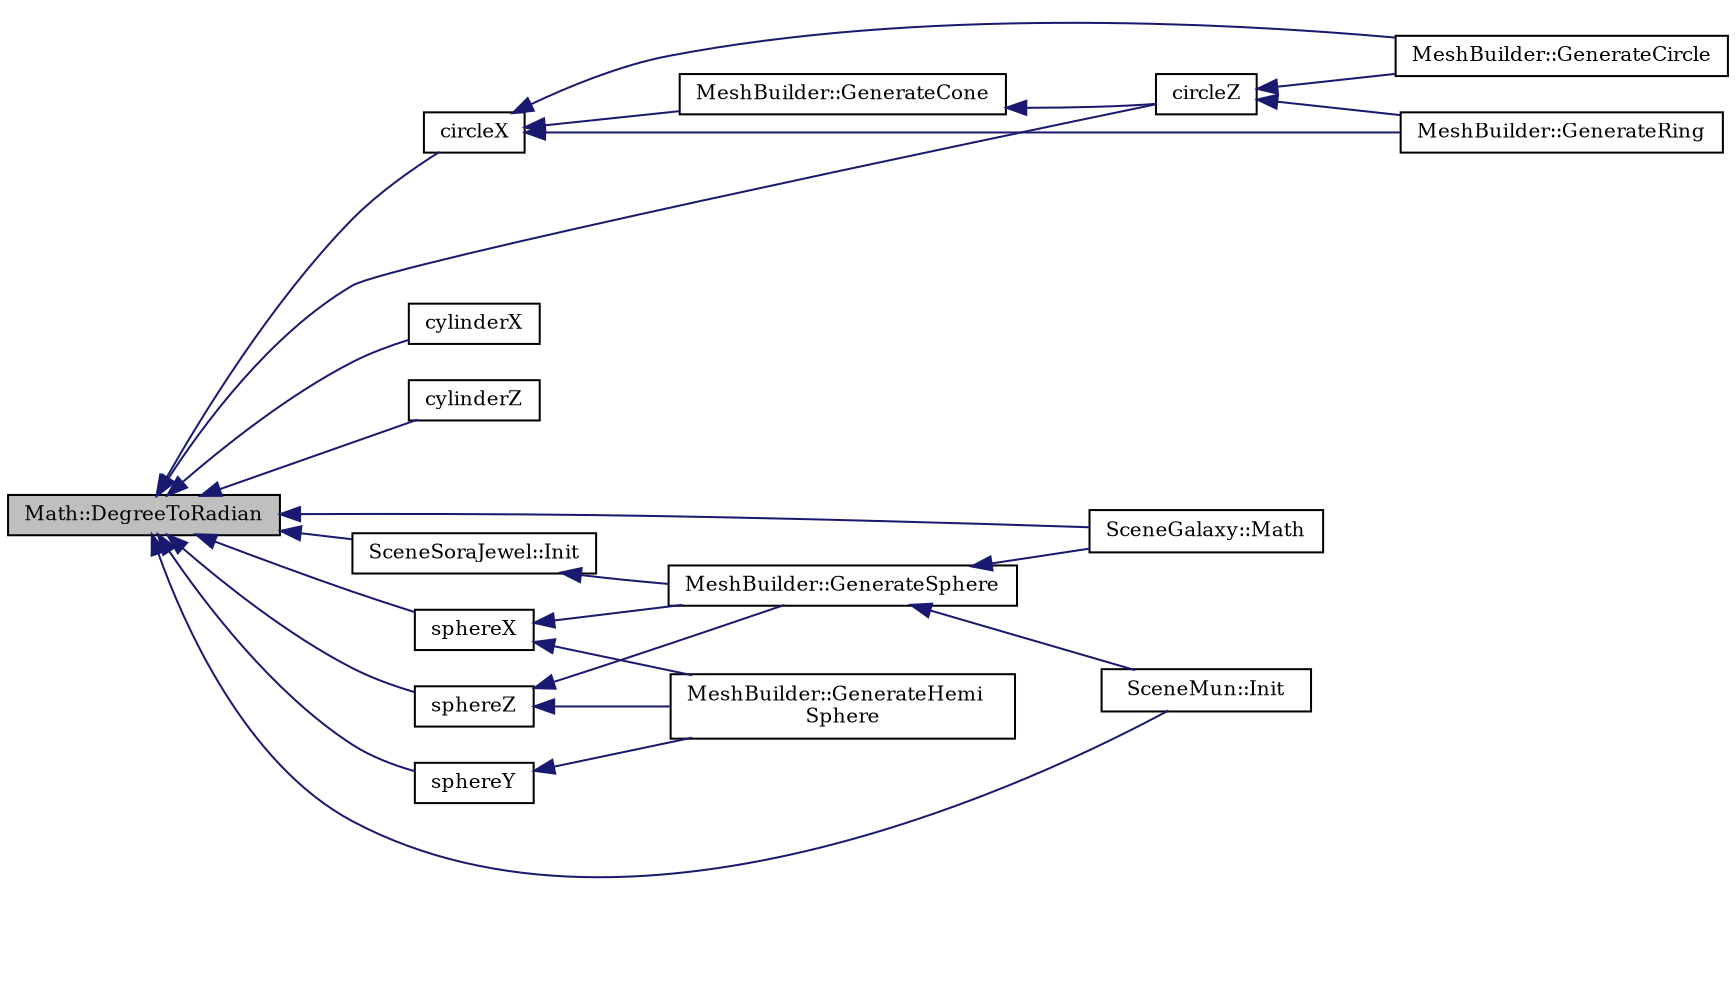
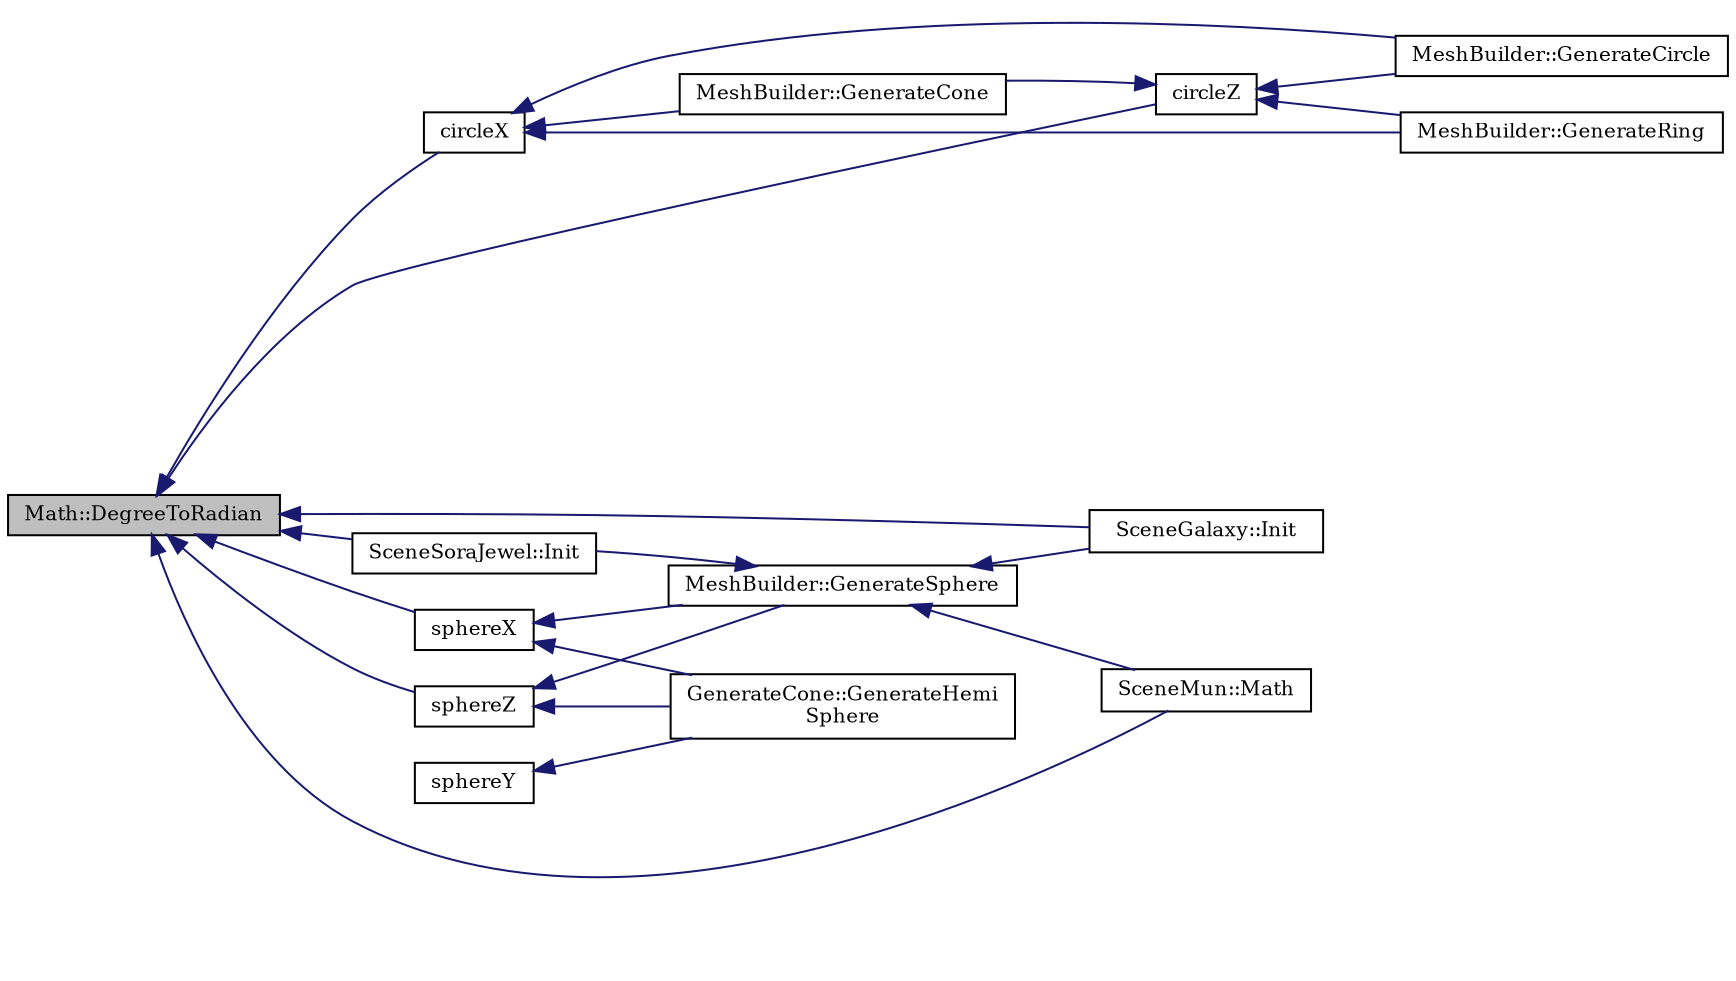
edge "circleZ" -> "MeshBuilder::GenerateCone": reversed
node "cylinderX": removed
node "cylinderZ": removed
node "SceneGalaxy::Math": label "SceneGalaxy::Math" -> "SceneGalaxy::Init"
edge "MeshBuilder::GenerateSphere" -> "SceneSoraJewel::Init": reversed
edge "sphereY" -> "Math::DegreeToRadian": removed
node "SceneMun::Init": label "SceneMun::Init" -> "SceneMun::Math"
node "MeshBuilder::GenerateHemi Sphere": label "MeshBuilder::GenerateHemi Sphere" -> "GenerateCone::GenerateHemi Sphere"
